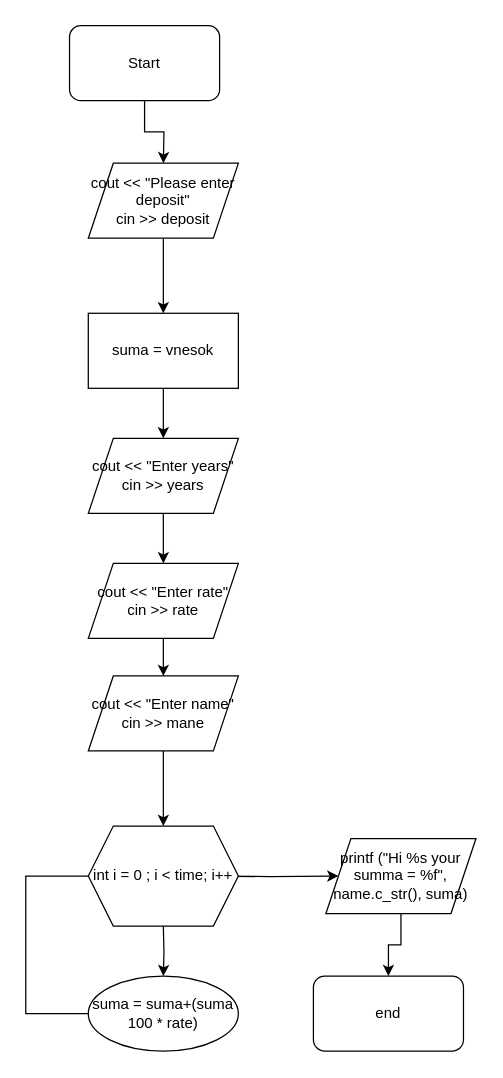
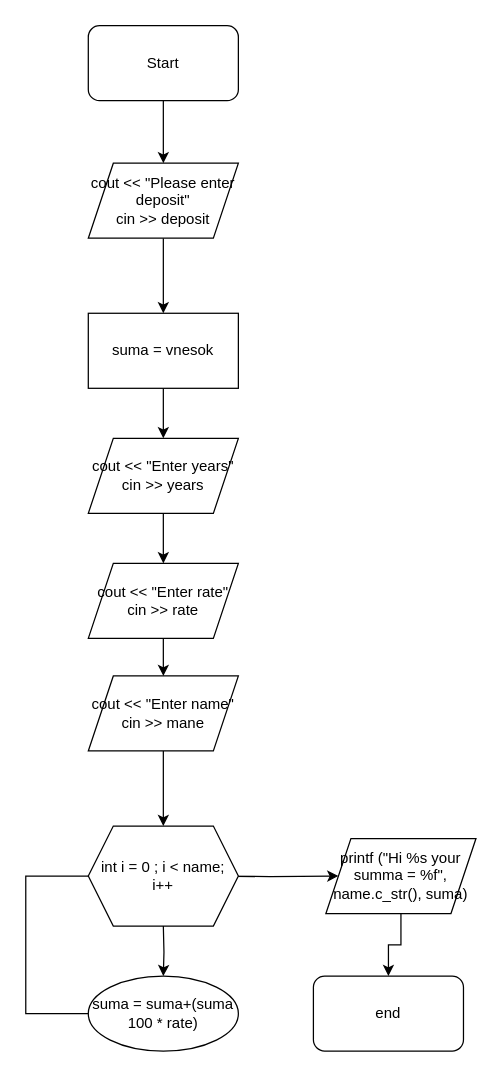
node "Start": moved (144, 63) -> (163, 63)
node "int i = 0 ; i < time; i++": label "int i = 0 ; i < time; i++" -> "int i = 0 ; i < name; i++"
